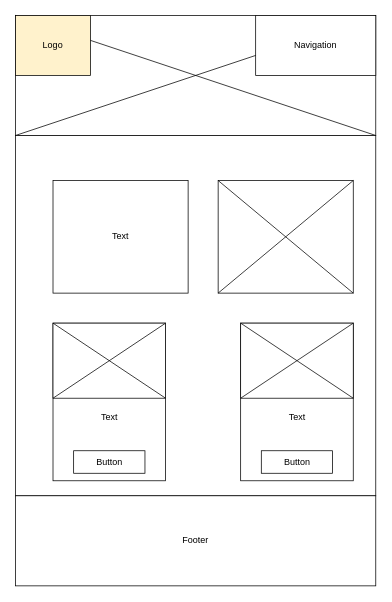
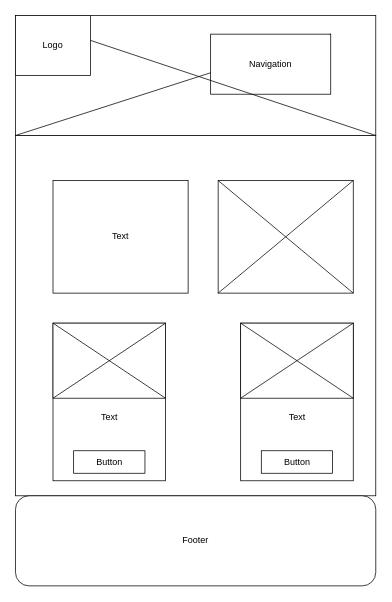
node "Logo": fillcolor #fff2cc -> #ffffff
node "Navigation": moved (315, 45) -> (270, 64)
node "Footer": shape rectangle -> rounded rectangle
